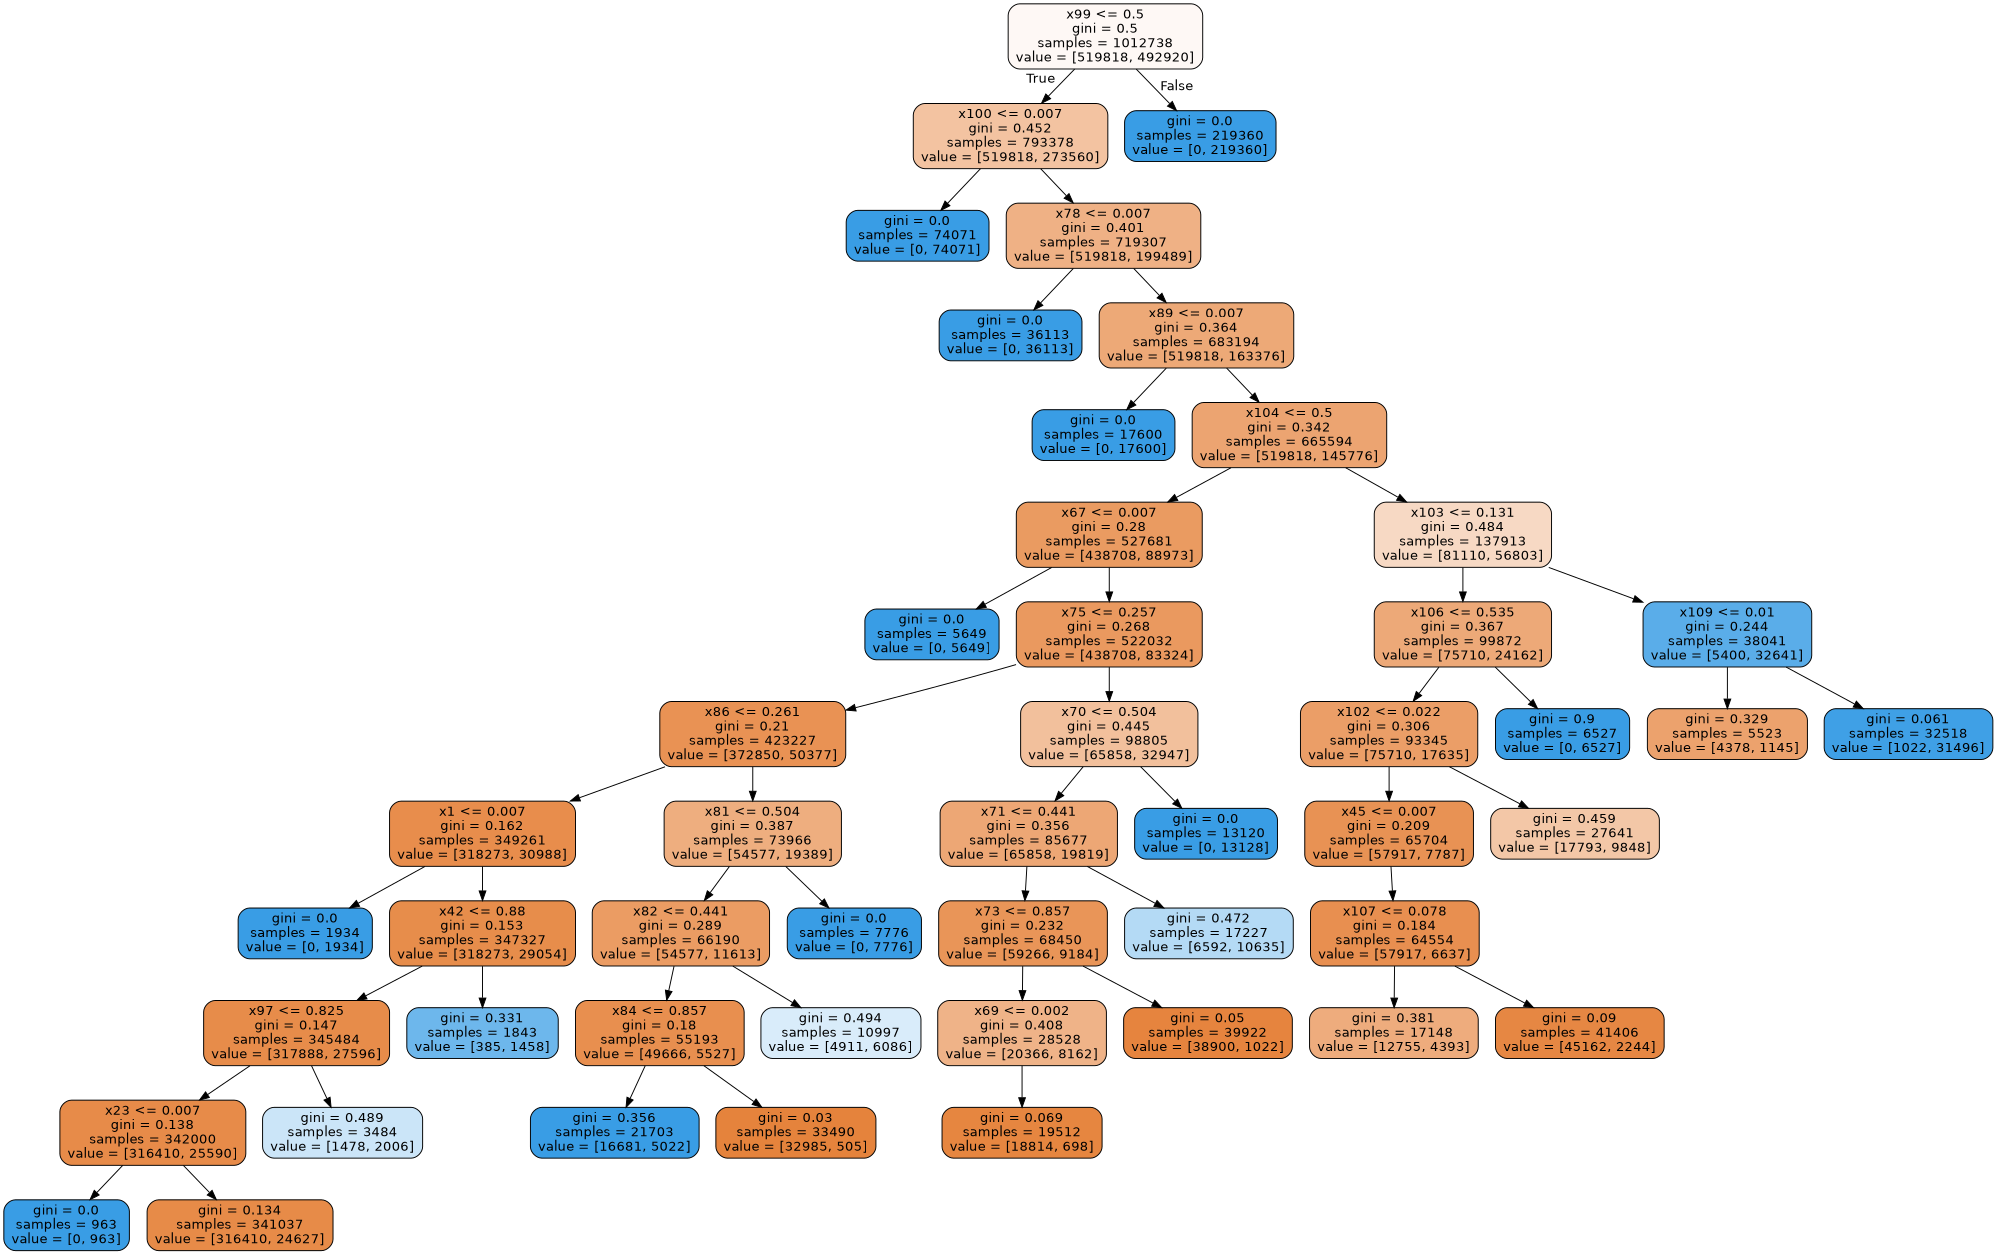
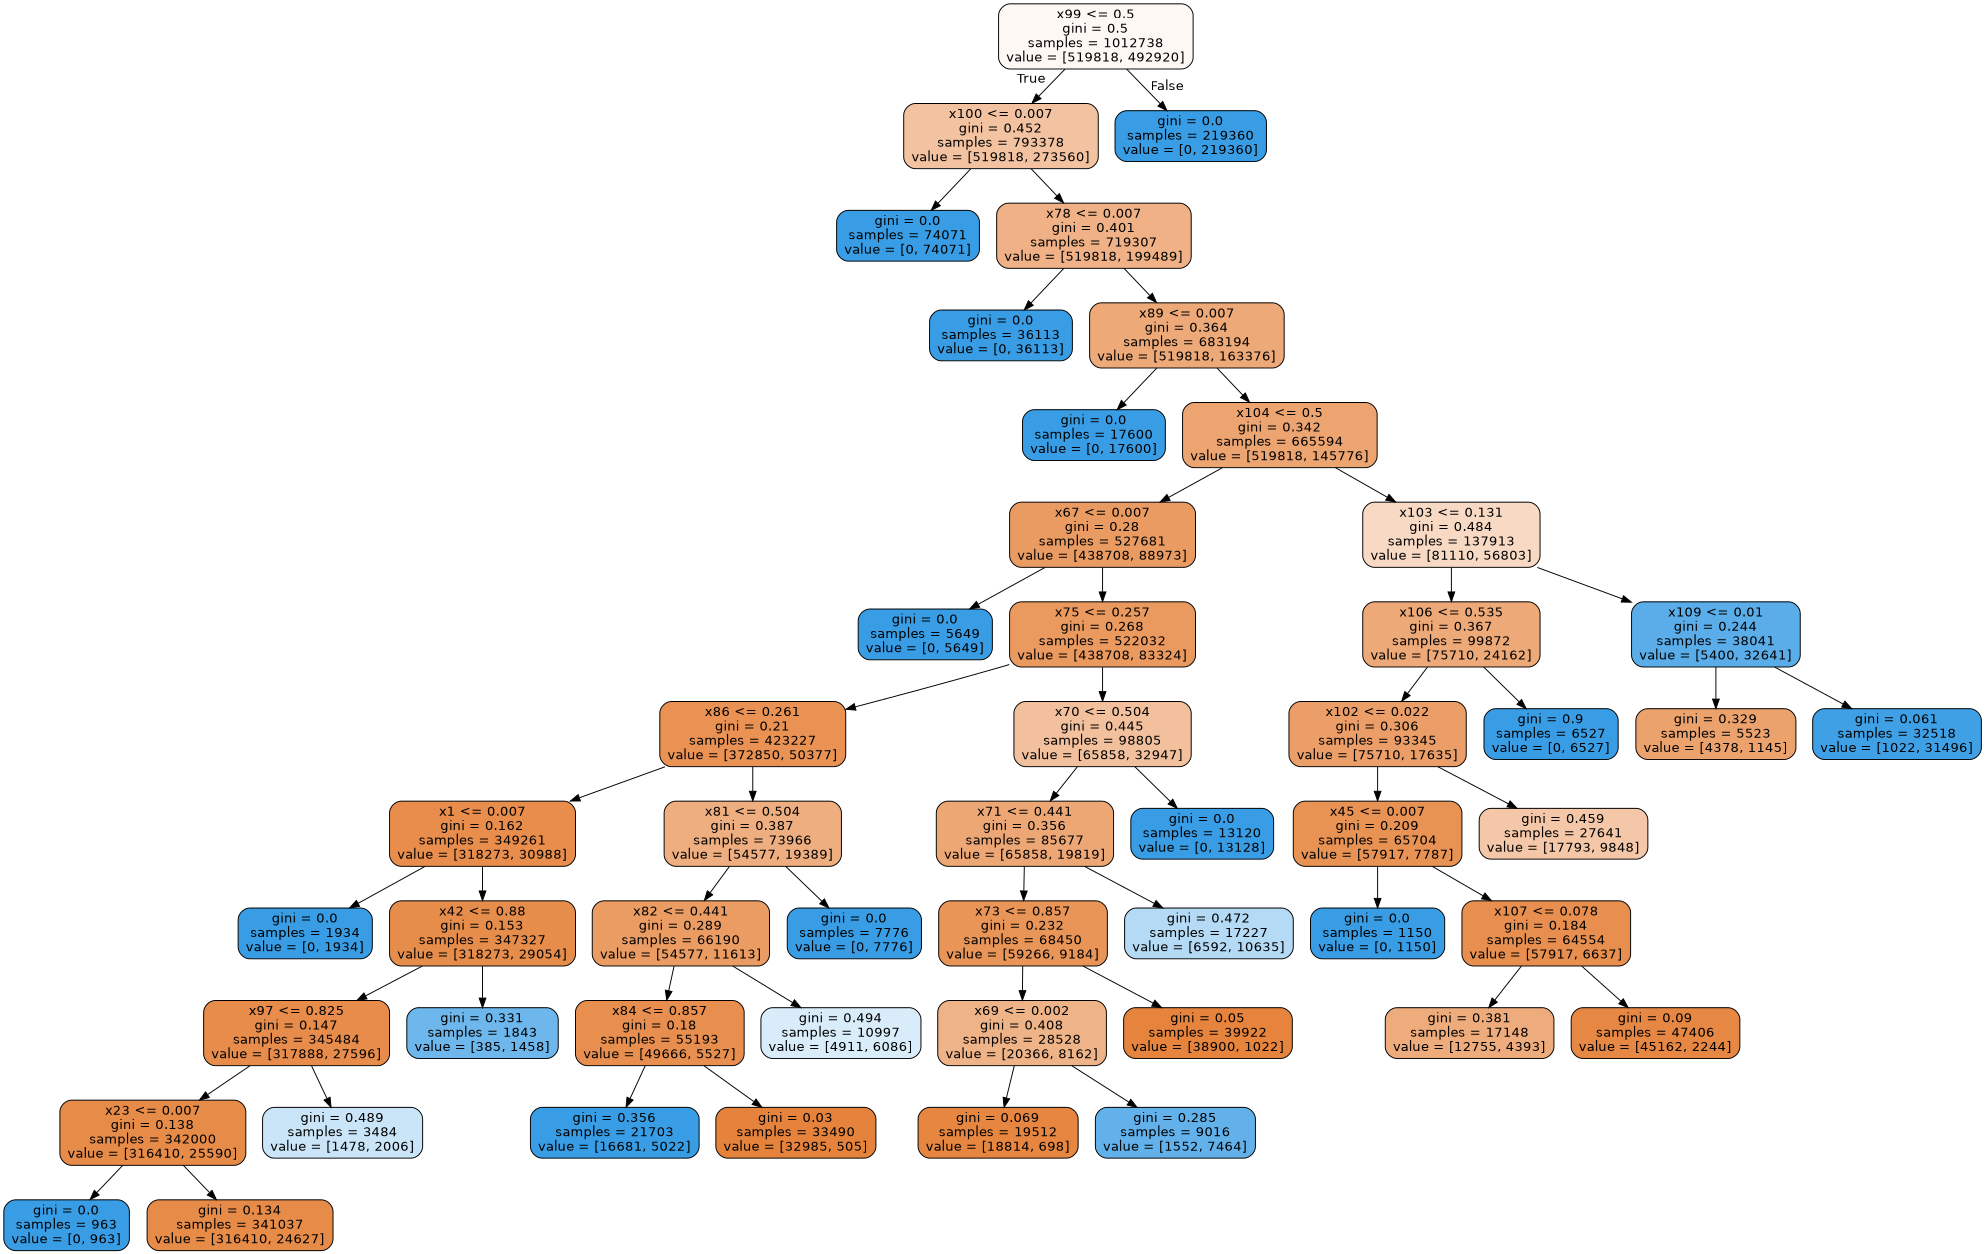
node "gini = 0.0 samples = 1150 value = [0, 1150]": added
node "gini = 0.09 samples = 41406 value = [45162, 2244]": label "gini = 0.09 samples = 41406 value = [45162, 2244]" -> "gini = 0.09 samples = 47406 value = [45162, 2244]"
node "gini = 0.285 samples = 9016 value = [1552, 7464]": added
